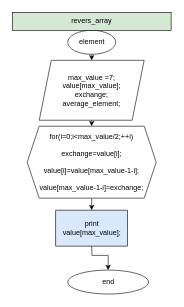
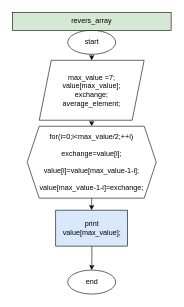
node "element": label "element" -> "start"
node "end": size 81x24 -> 48x24
